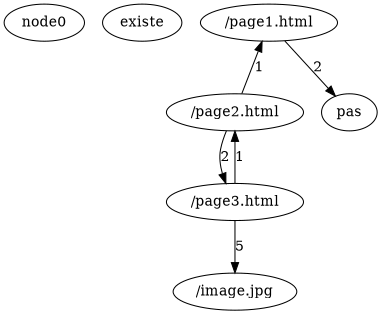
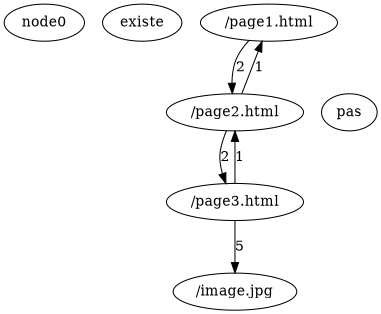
edge "/page1.html" -> "pas": now "/page1.html" -> "/page2.html"
